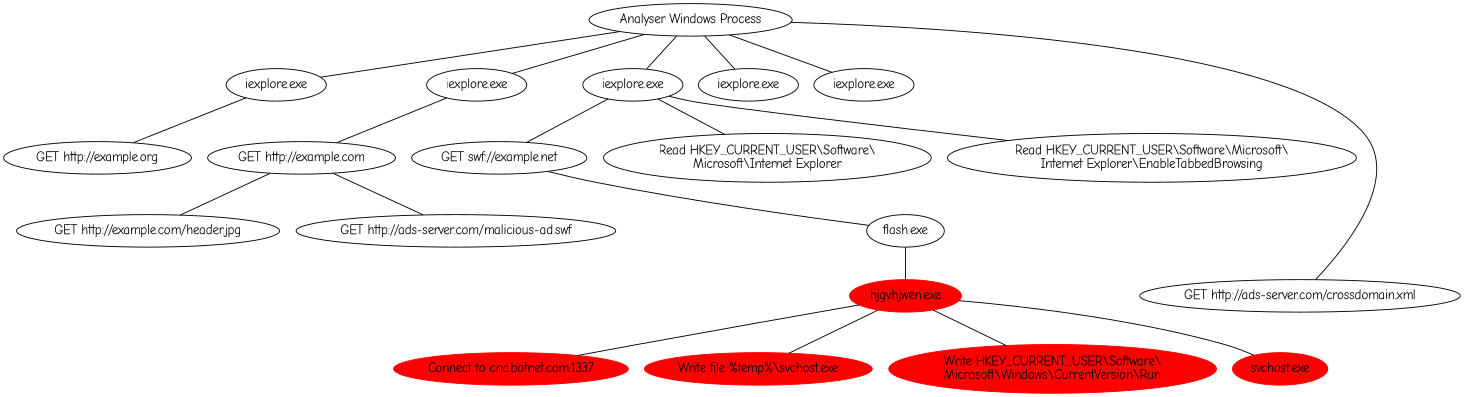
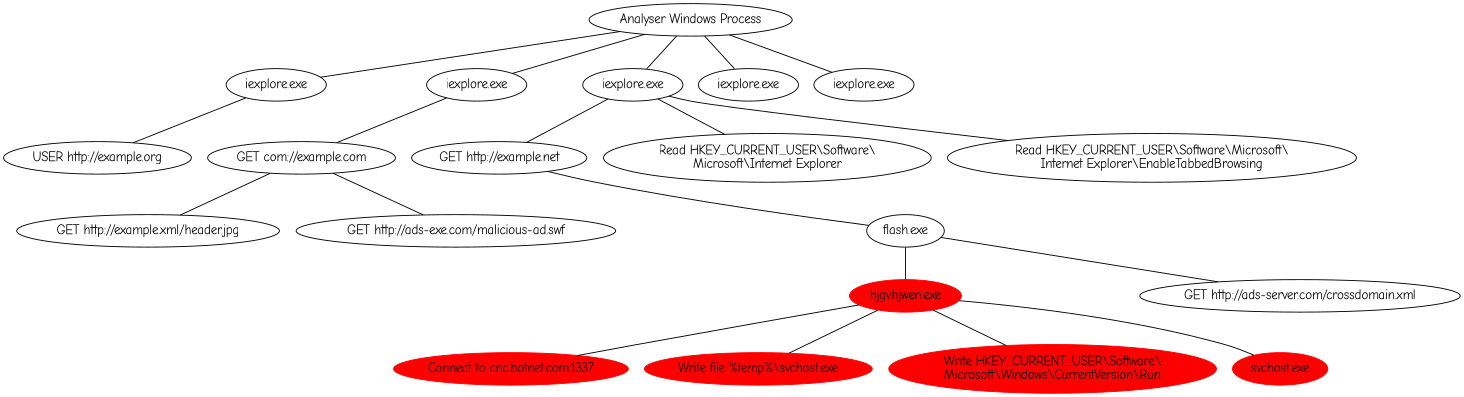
edge "Analyser Windows Process" -- "GET http://ads-server.com/crossdomain.xml": now "flash.exe" -- "GET http://ads-server.com/crossdomain.xml"
node "GET http://example.org": label "GET http://example.org" -> "USER http://example.org"
node "GET http://example.com": label "GET http://example.com" -> "GET com://example.com"
node "GET swf://example.net": label "GET swf://example.net" -> "GET http://example.net"
node "GET http://example.com/header.jpg": label "GET http://example.com/header.jpg" -> "GET http://example.xml/header.jpg"
node "GET http://ads-server.com/malicious-ad.swf": label "GET http://ads-server.com/malicious-ad.swf" -> "GET http://ads-exe.com/malicious-ad.swf"
